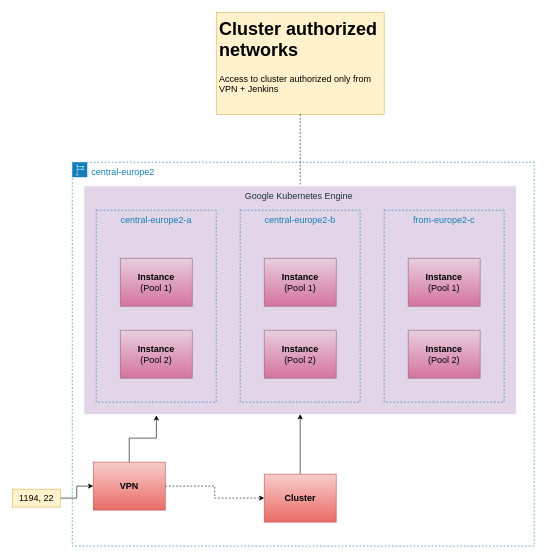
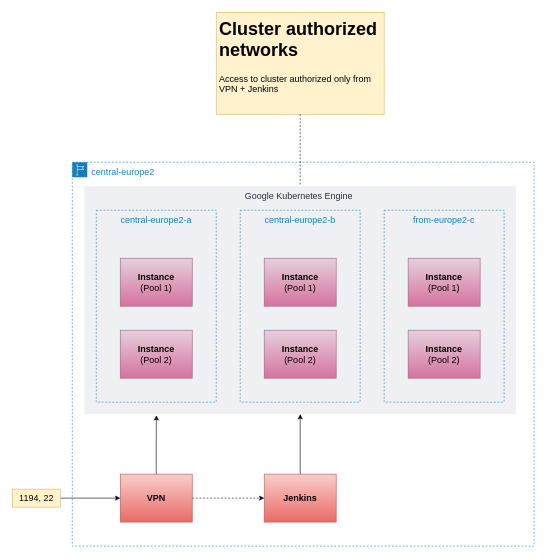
node "Google Kubernetes Engine": fillcolor #e1d5e7 -> #eff0f3
node "VPN": moved (129, 486) -> (156, 498)
node "Cluster": label "Cluster" -> "Jenkins"
